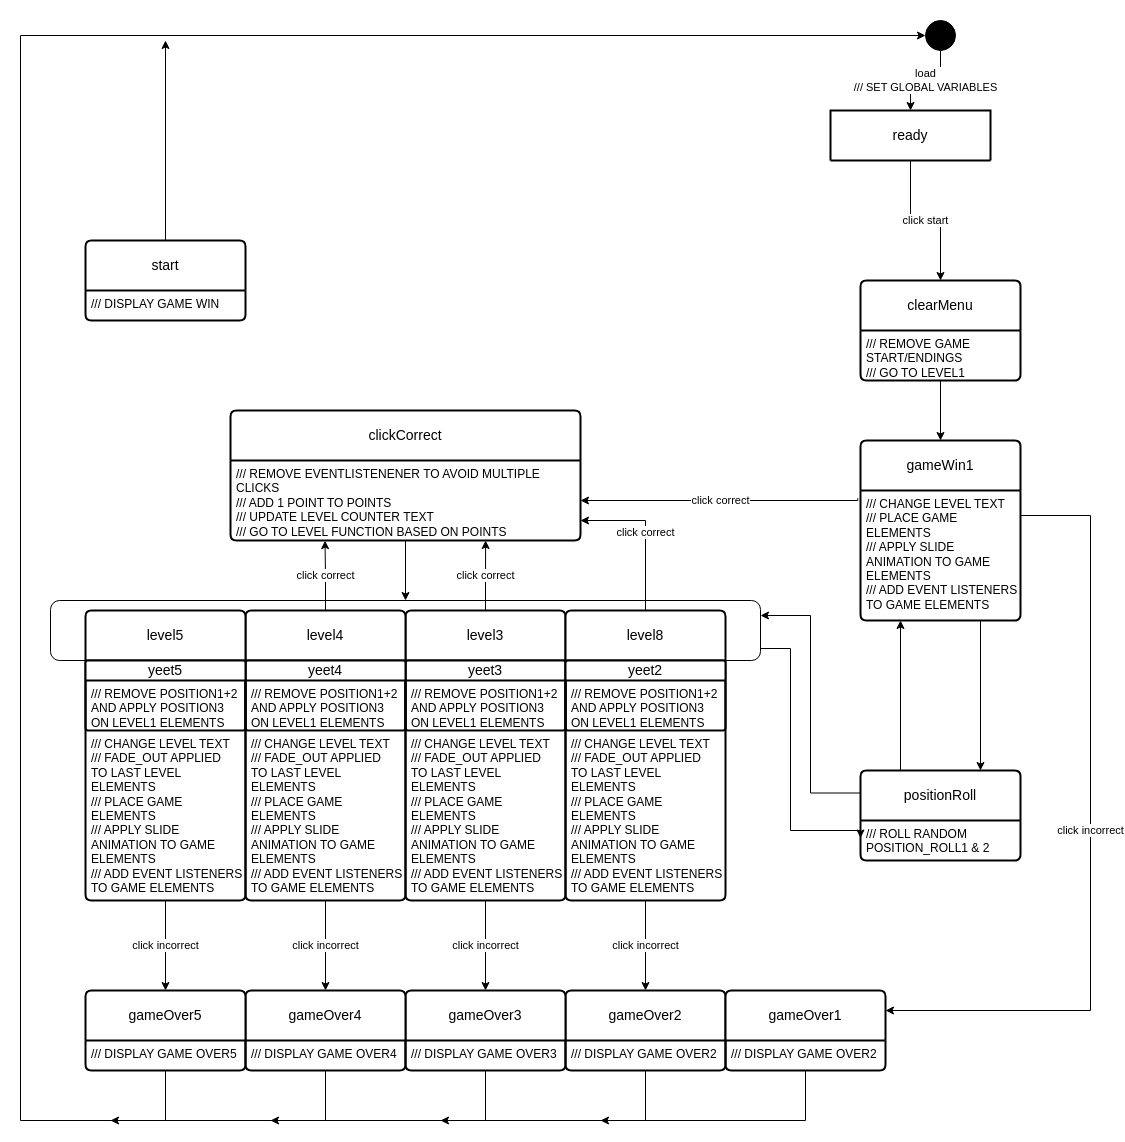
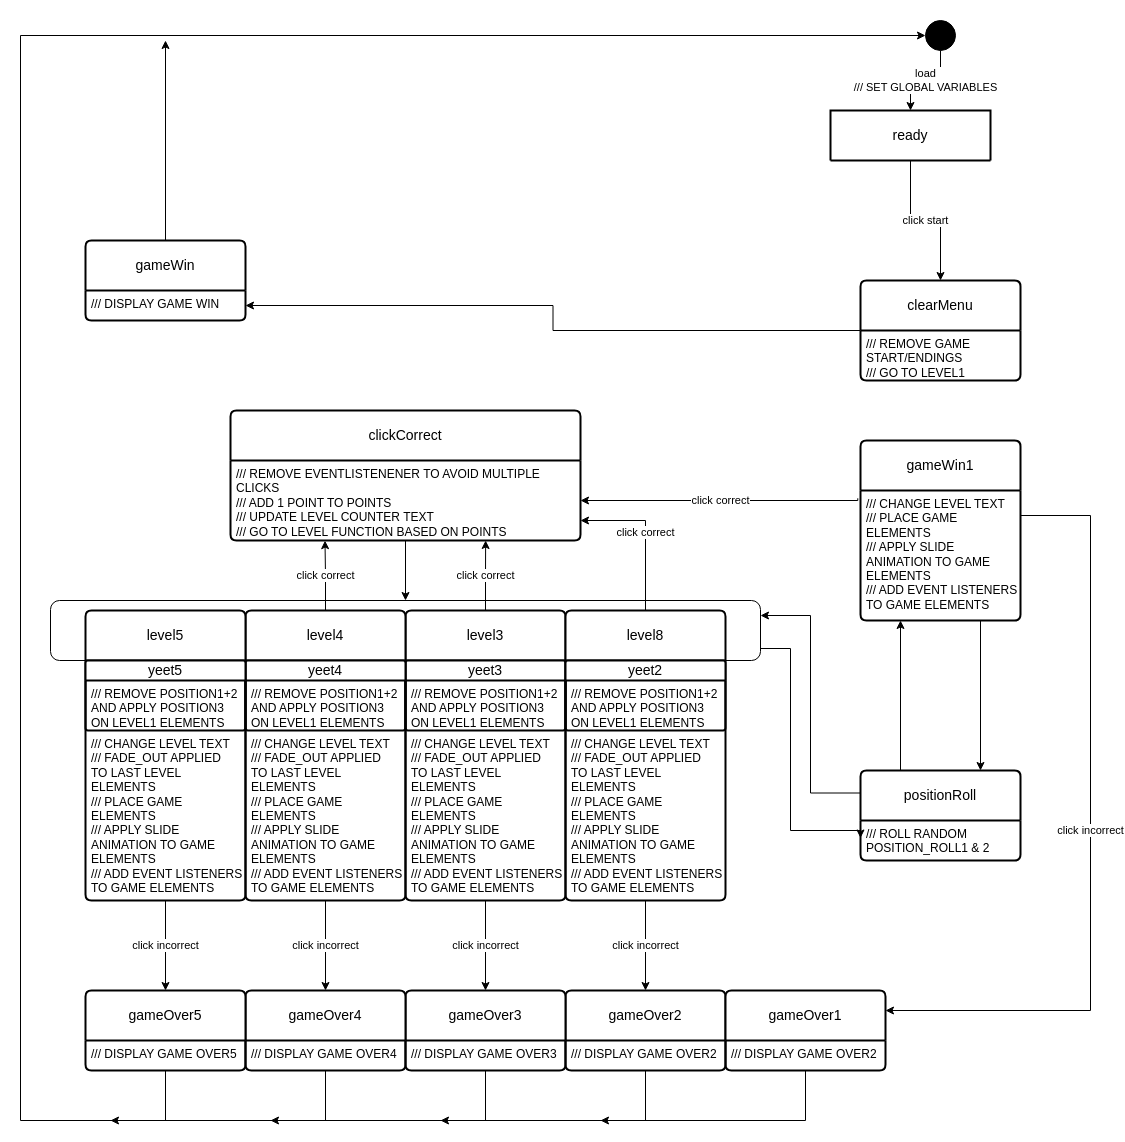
node "start": label "start" -> "gameWin"
edge "clearMenu" -> "gameWin1": now "clearMenu" -> "/// DISPLAY GAME WIN"
